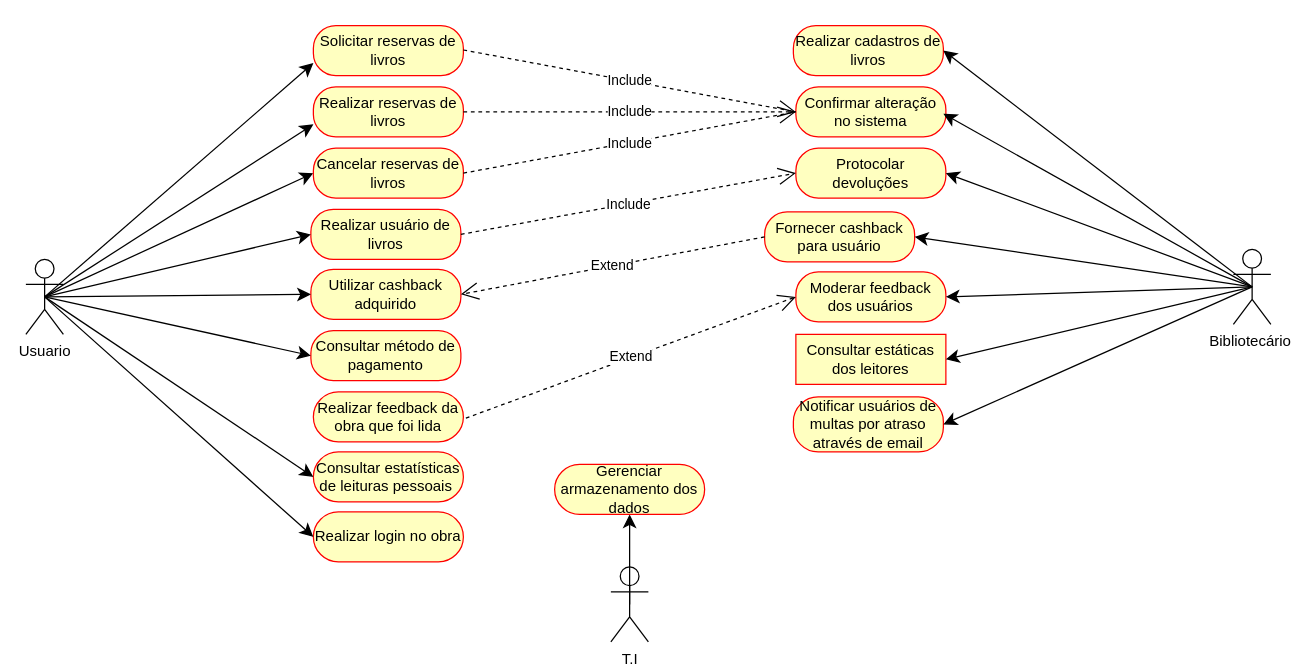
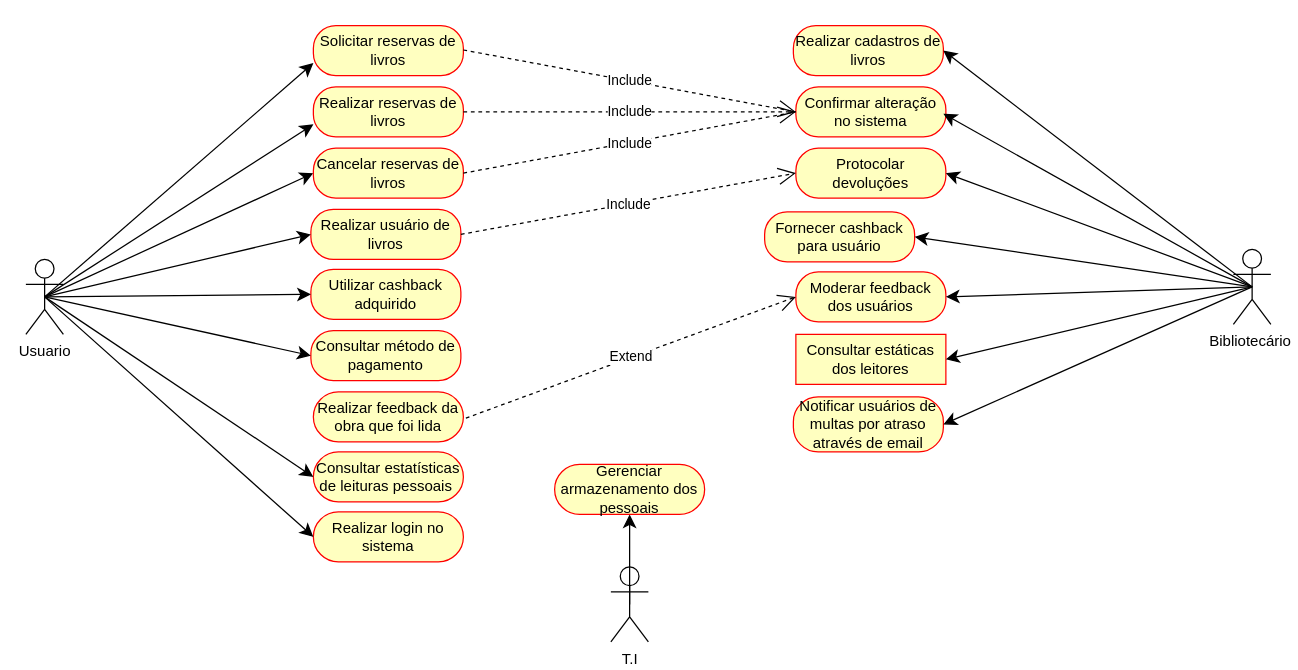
edge "Fornecer cashback para usuário" -> "Utilizar cashback adquirido": removed, label "Extend"
node "Gerenciar armazenamento dos dados": label "Gerenciar armazenamento dos dados" -> "Gerenciar armazenamento dos pessoais"
node "Realizar login no obra": label "Realizar login no obra" -> "Realizar login no sistema"
